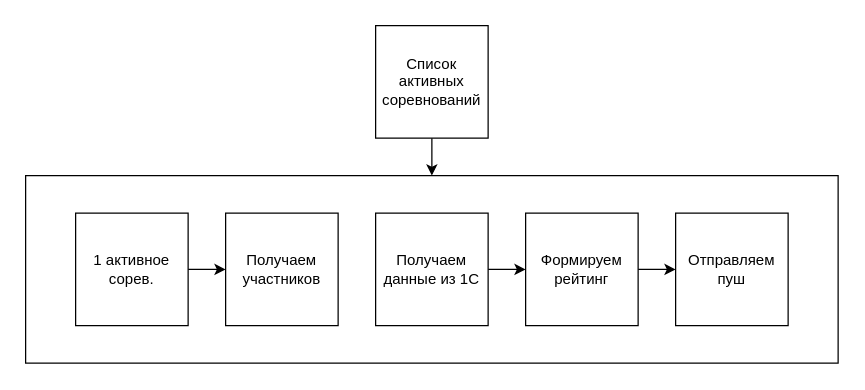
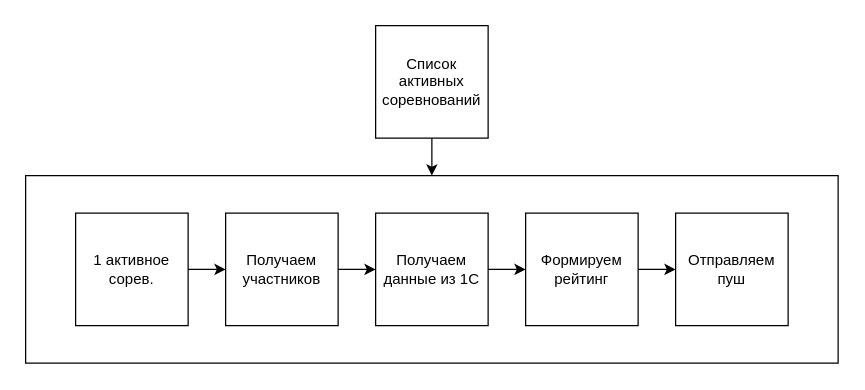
edge "Получаем участников" -> "Получаем данные из 1C": added
